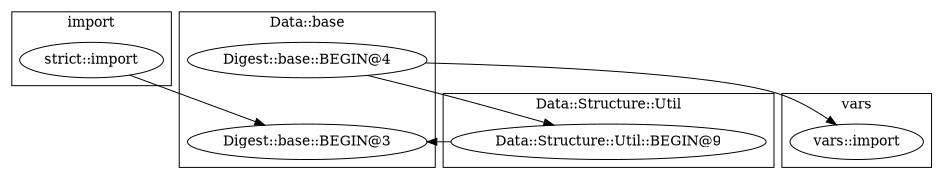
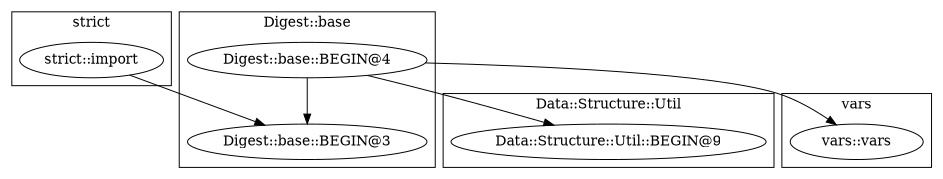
cluster "import": label "import" -> "strict"
cluster "Data::base": label "Data::base" -> "Digest::base"
edge "Data::Structure::Util::BEGIN@9" -> "Digest::base::BEGIN@3": now "Digest::base::BEGIN@4" -> "Digest::base::BEGIN@3"
node "vars::import": label "vars::import" -> "vars::vars"
